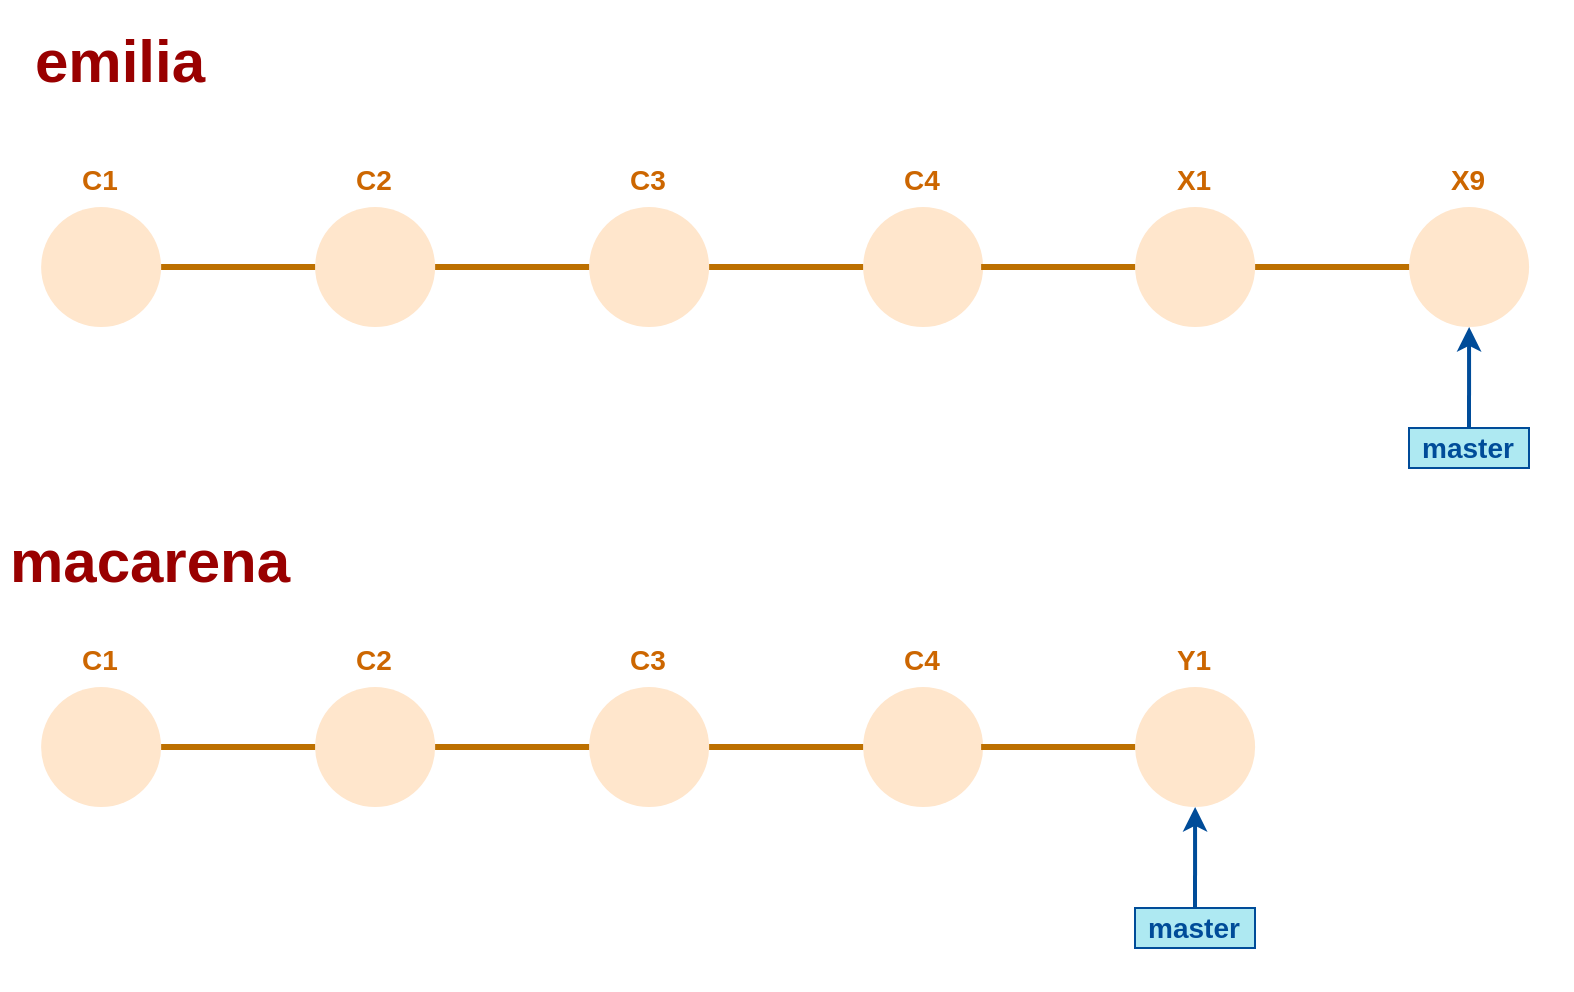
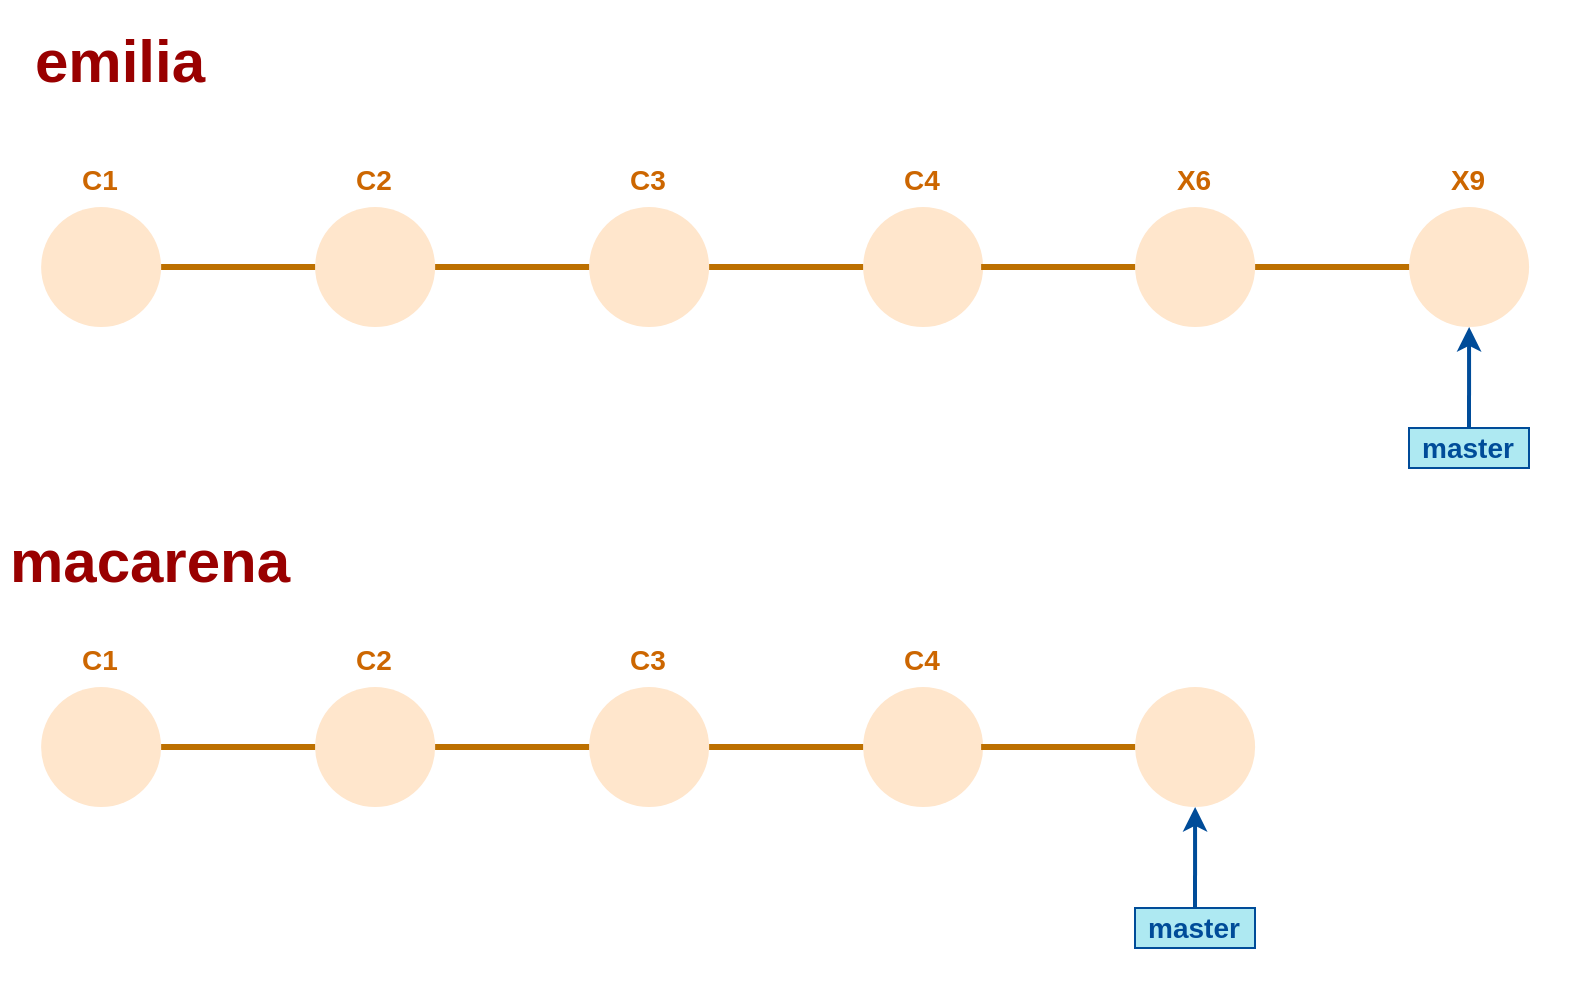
node "X1": label "X1" -> "X6"
node "Y1": removed
